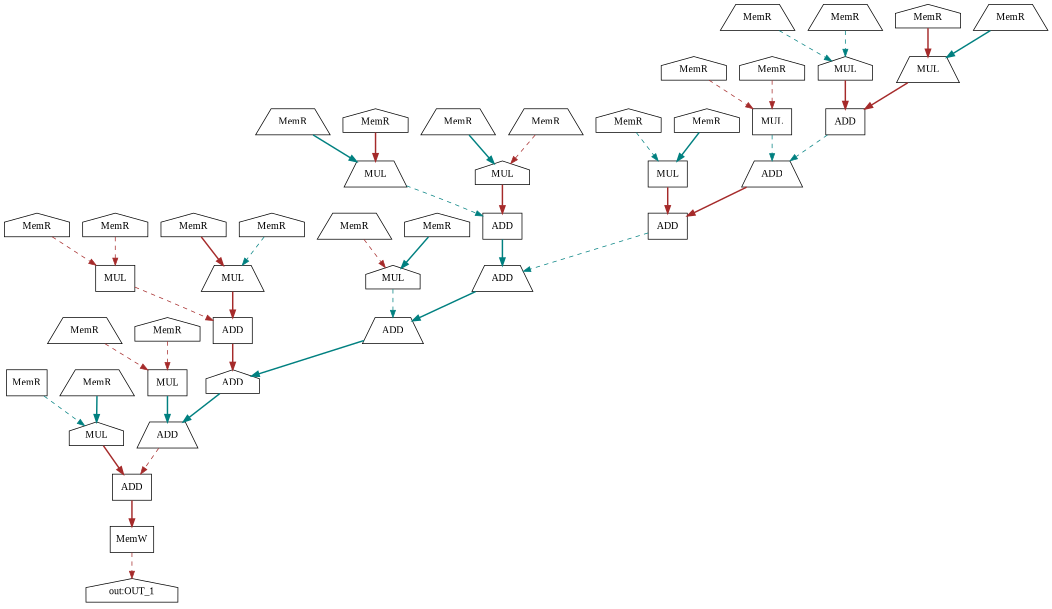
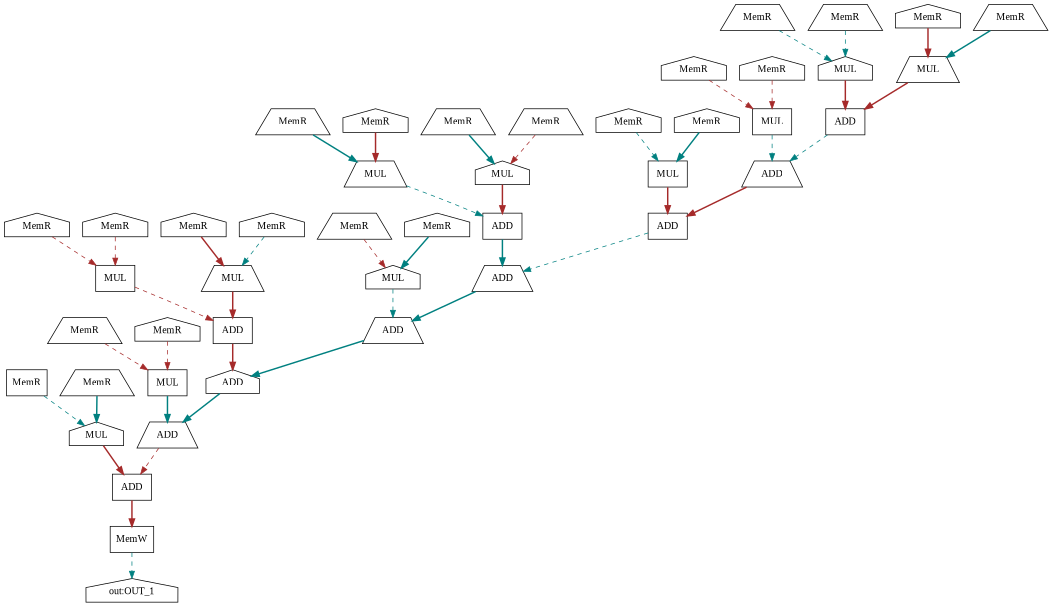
edge "MemW" -> "out:OUT_1": color brown -> teal
